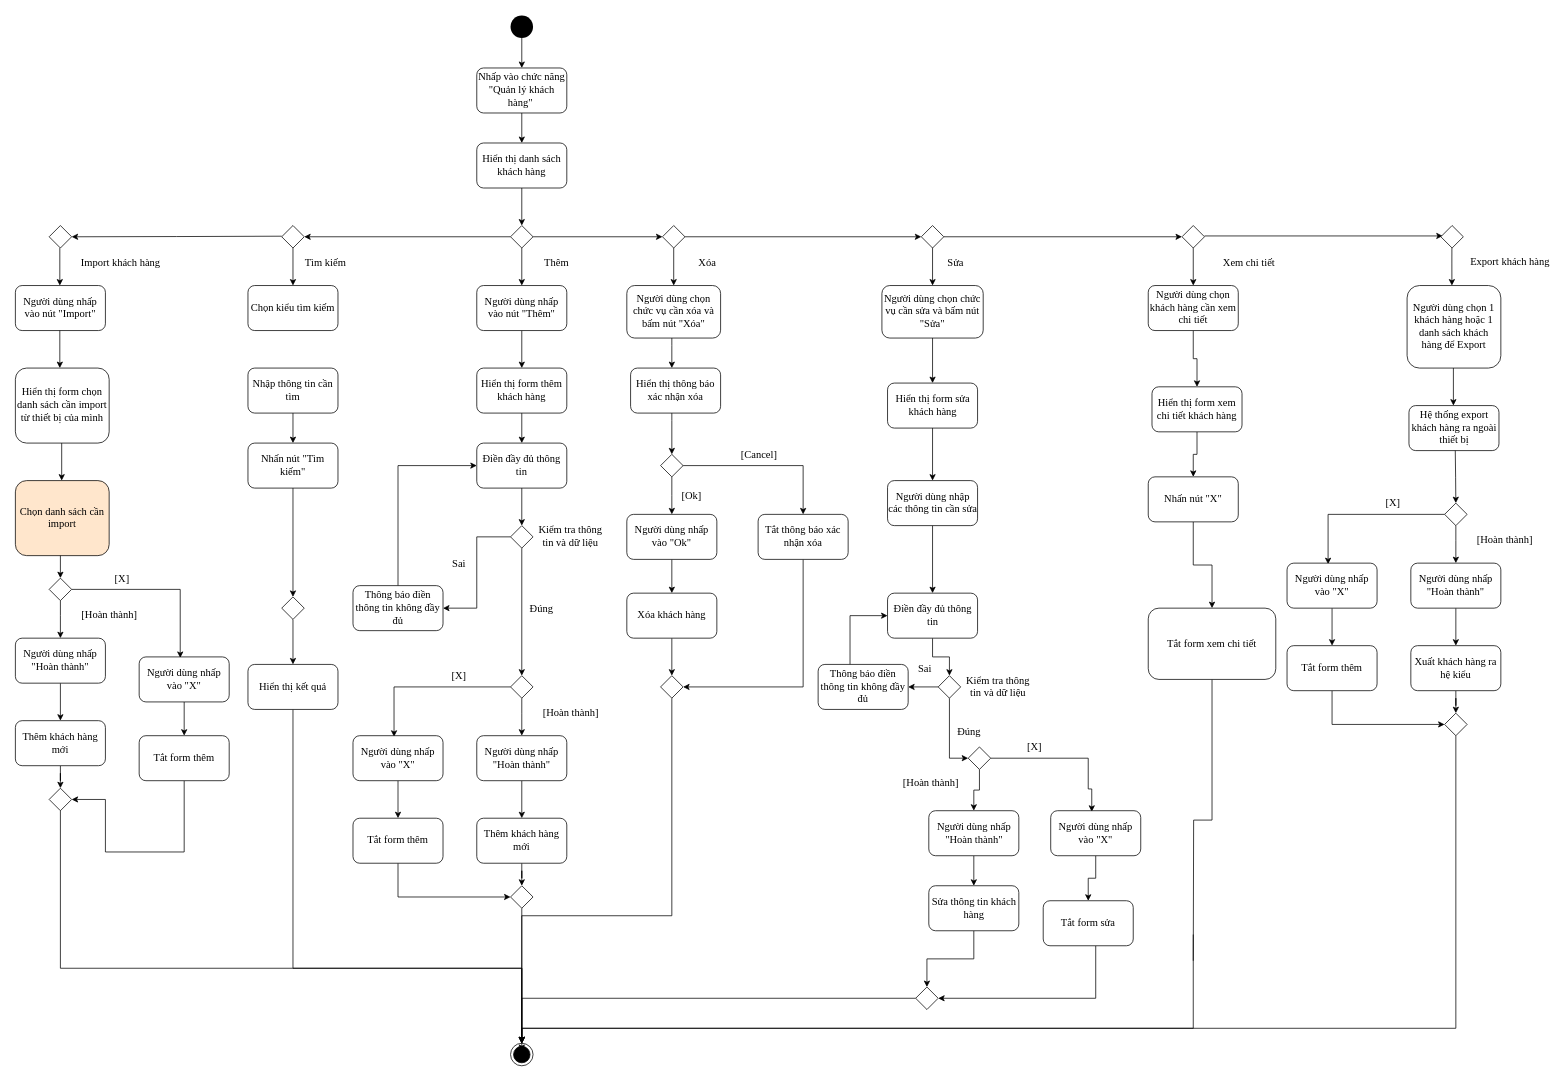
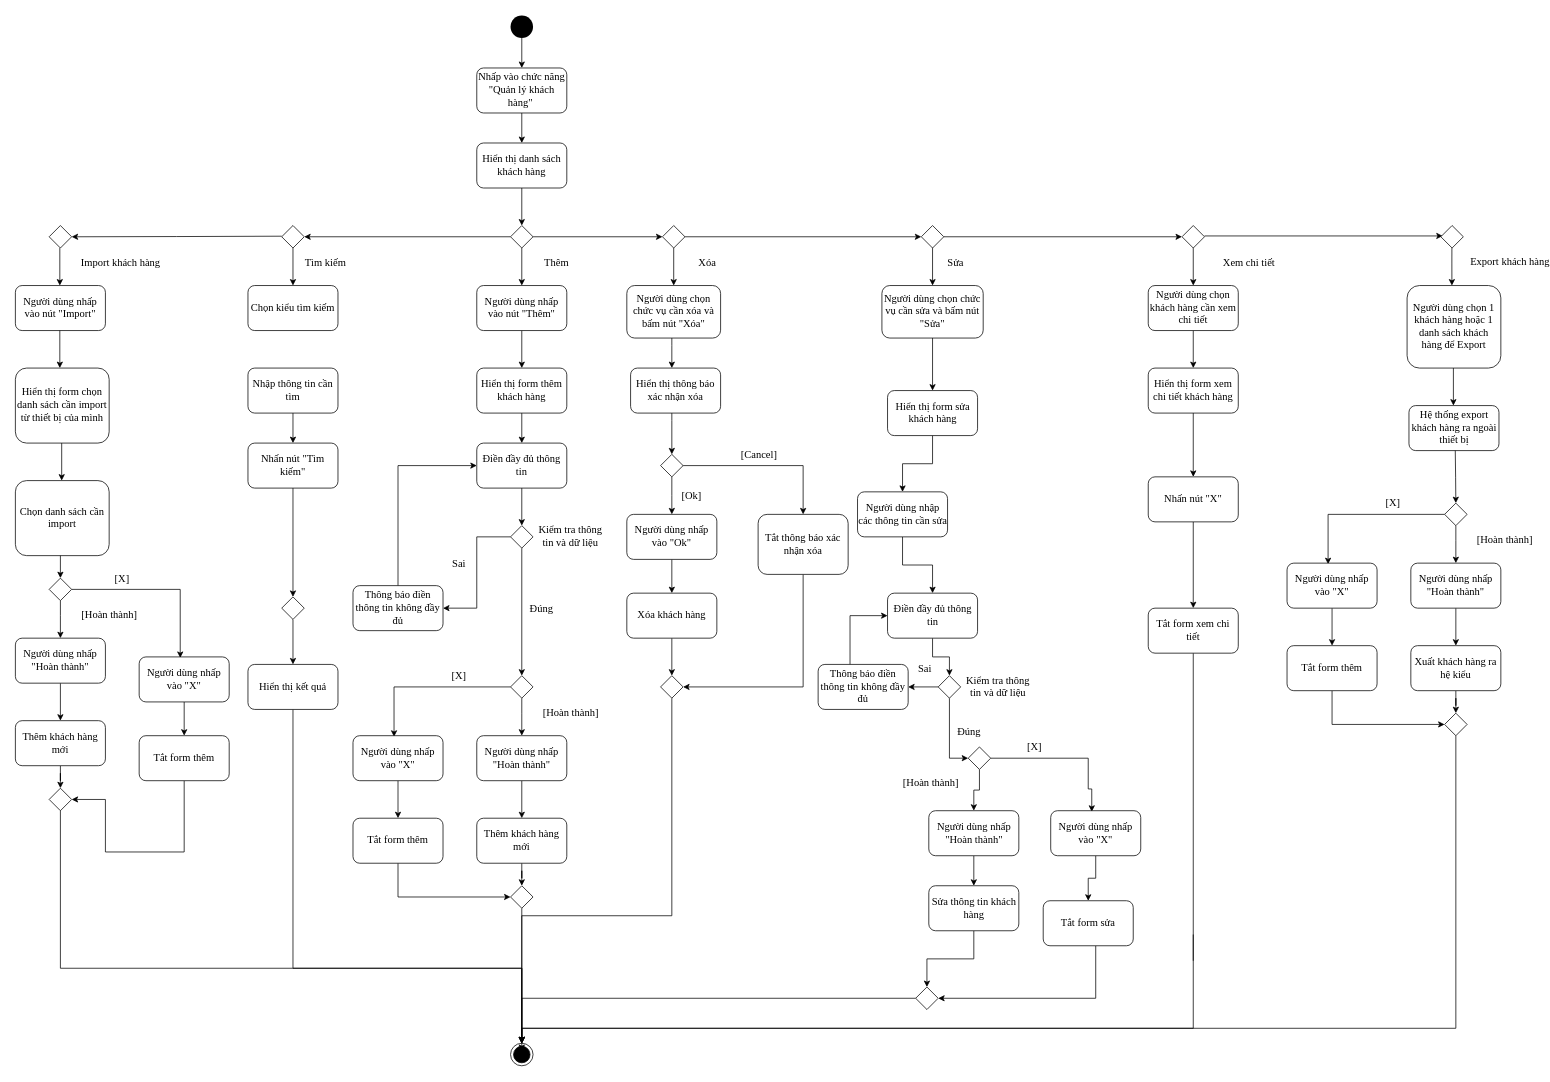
node "Hiển thị form sửa khách hàng": moved (932, 405) -> (932, 413)
node "Hiển thị form xem chi tiết khách hàng": moved (1197, 409) -> (1193, 390)
node "Người dùng nhập các thông tin cần sửa": moved (932, 503) -> (902, 514)
node "Chọn danh sách cần import": fillcolor #ffe6cc -> #ffffff
node "Tắt thông báo xác nhận xóa": size 90x45 -> 90x60
node "Tắt form xem chi tiết": size 128x71 -> 90x45
